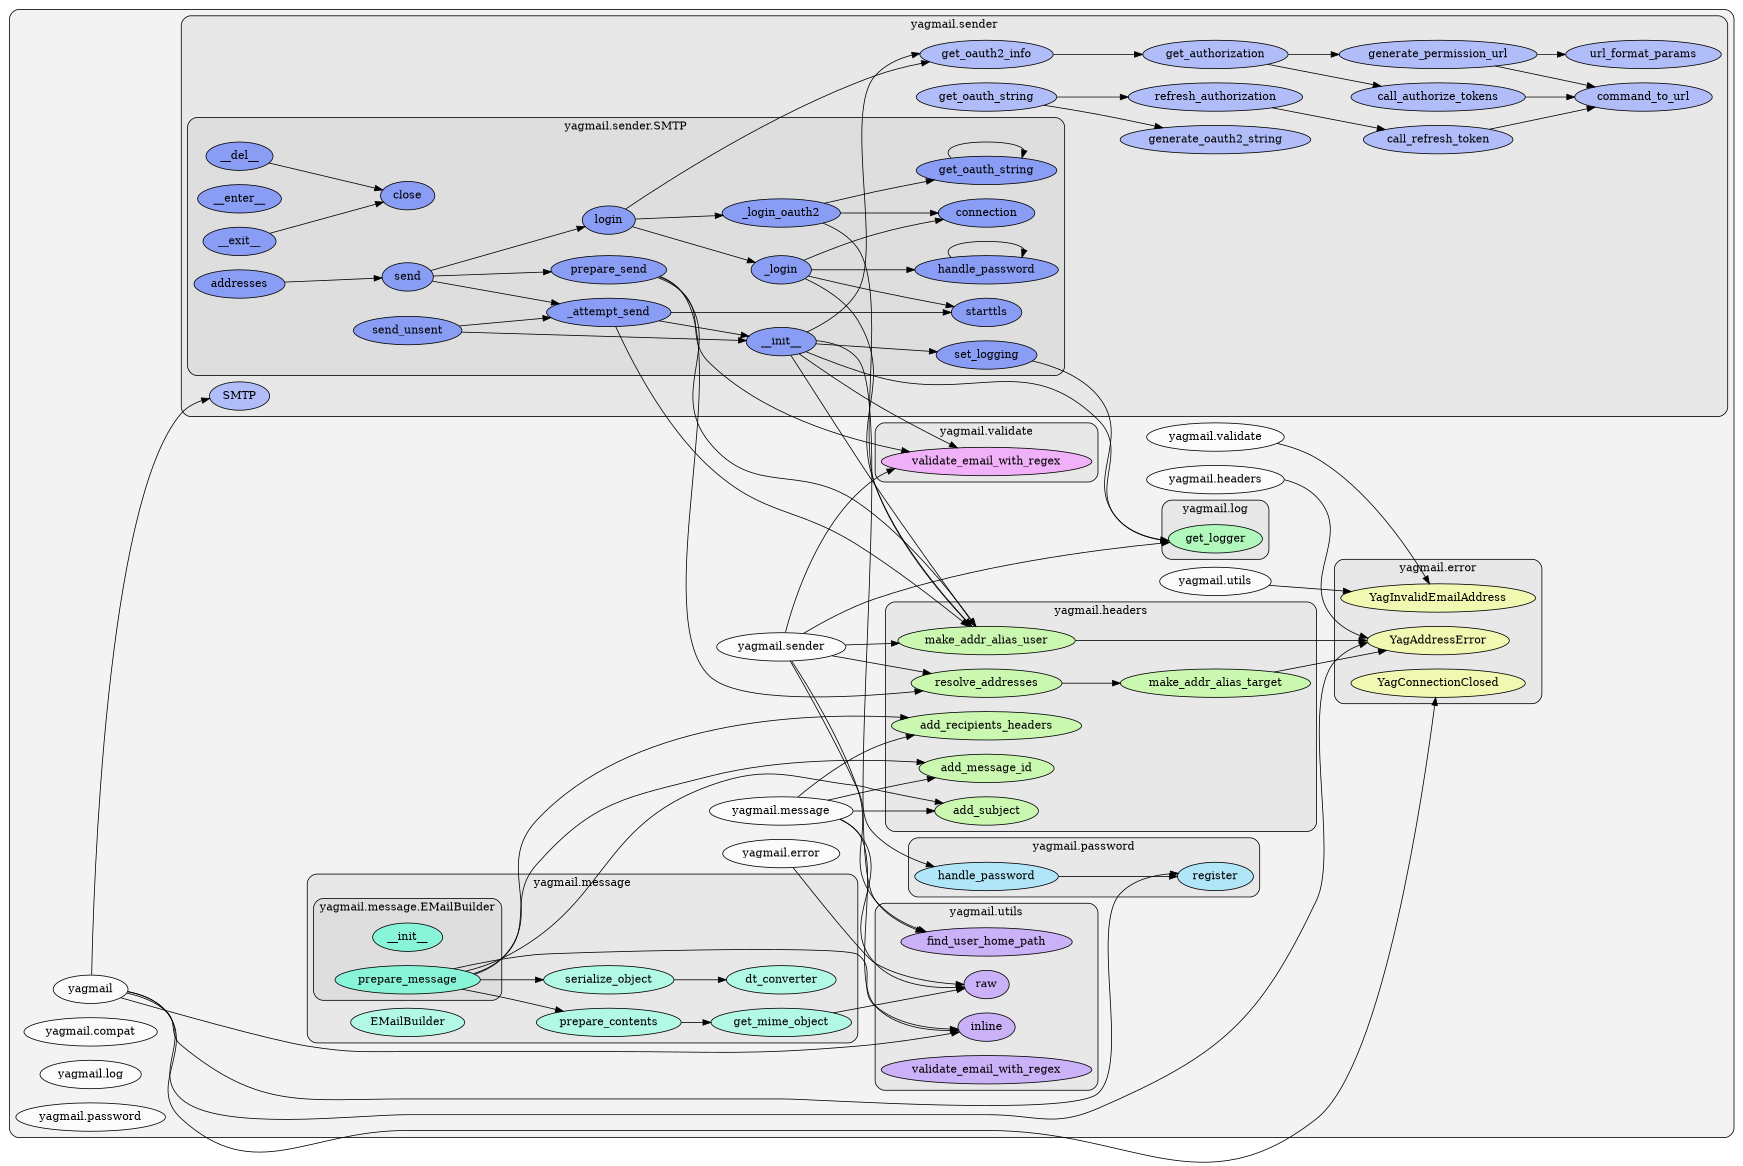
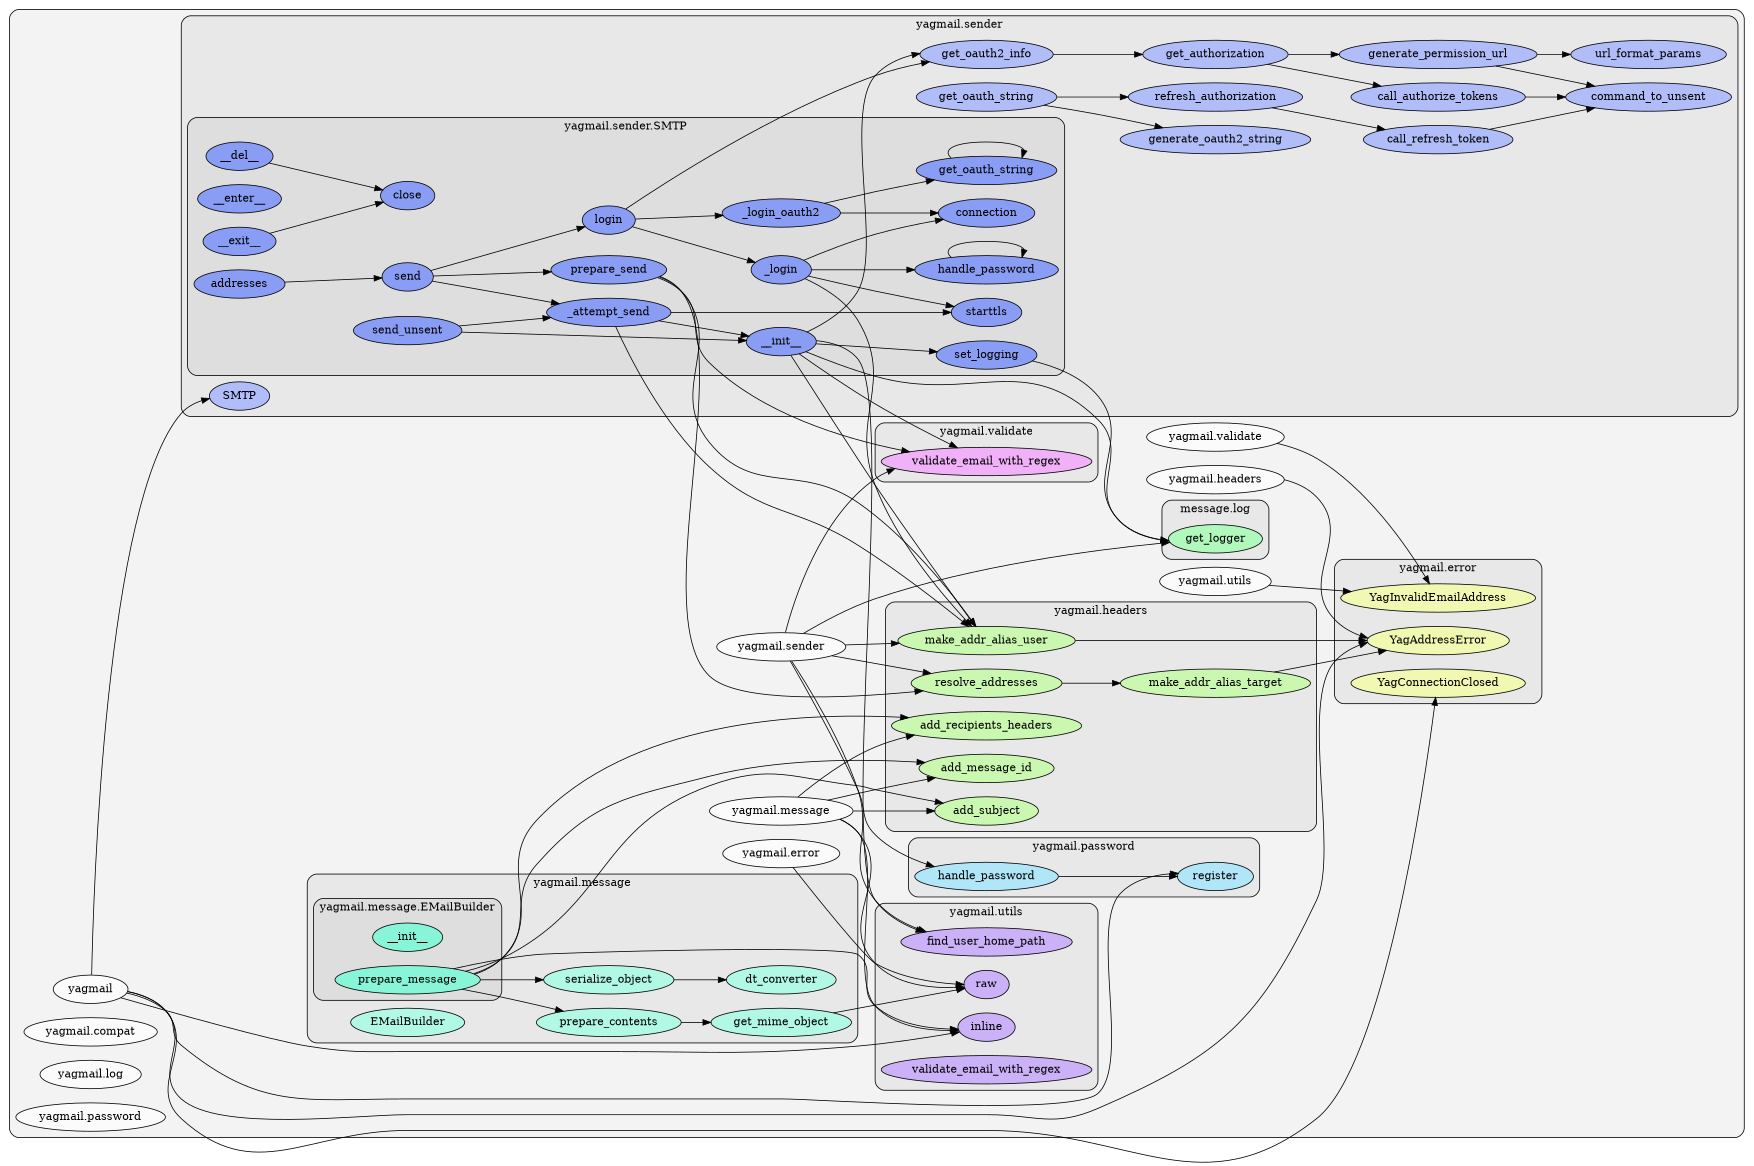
node "command_to_url": label "command_to_url" -> "command_to_unsent"
edge "_login_oauth2" -> "make_addr_alias_user": removed
cluster "yagmail.log": label "yagmail.log" -> "message.log"
